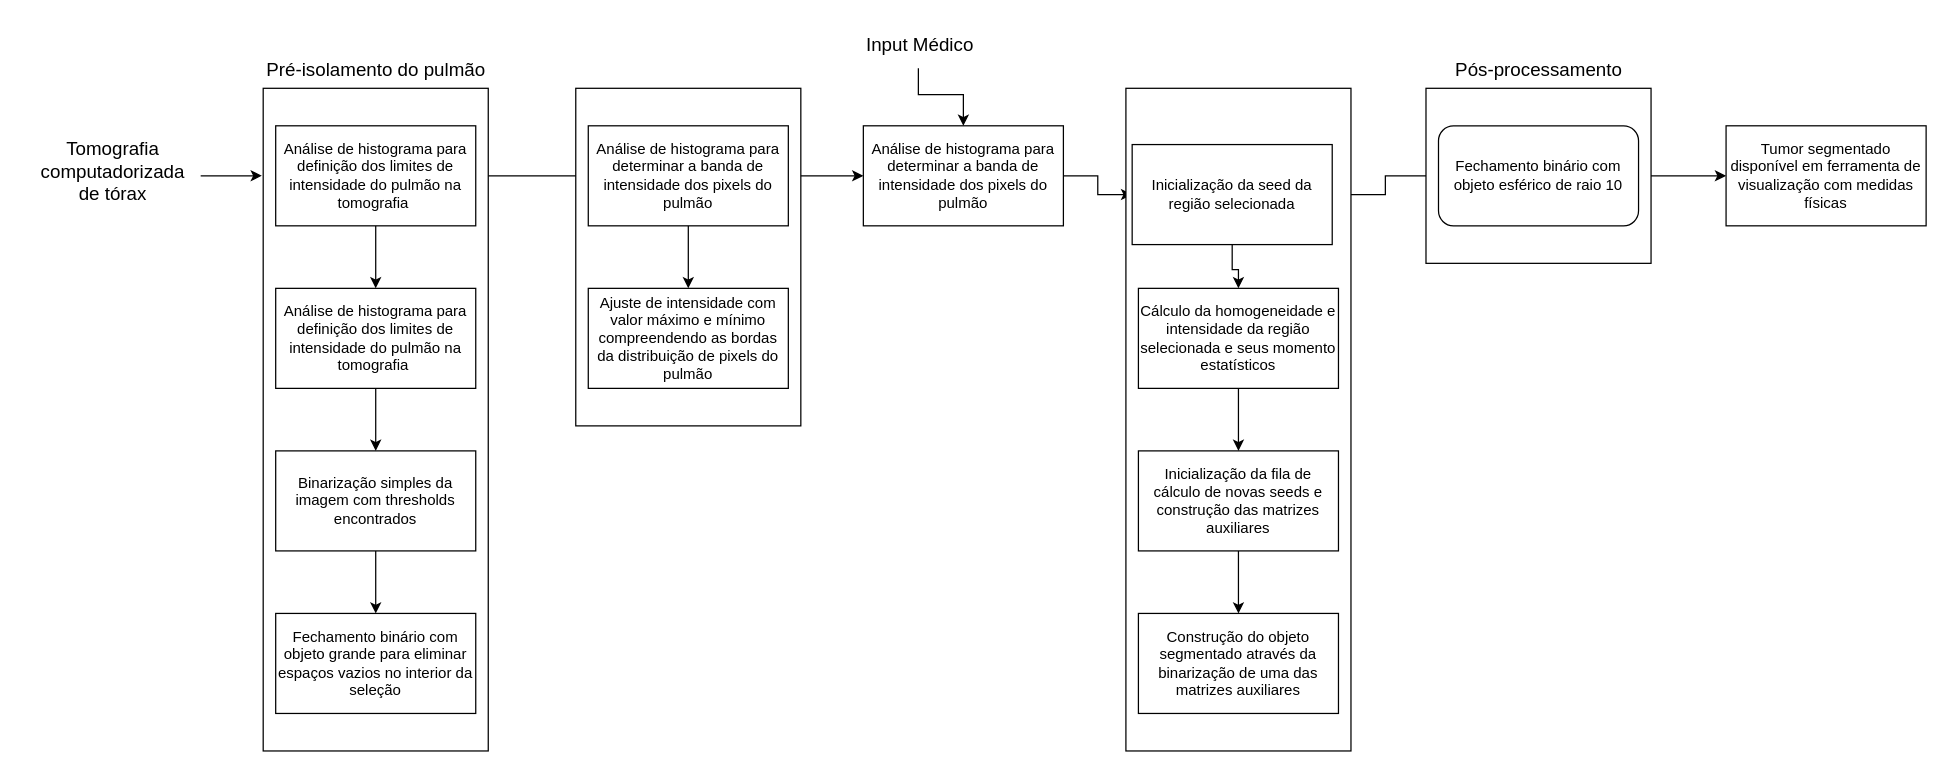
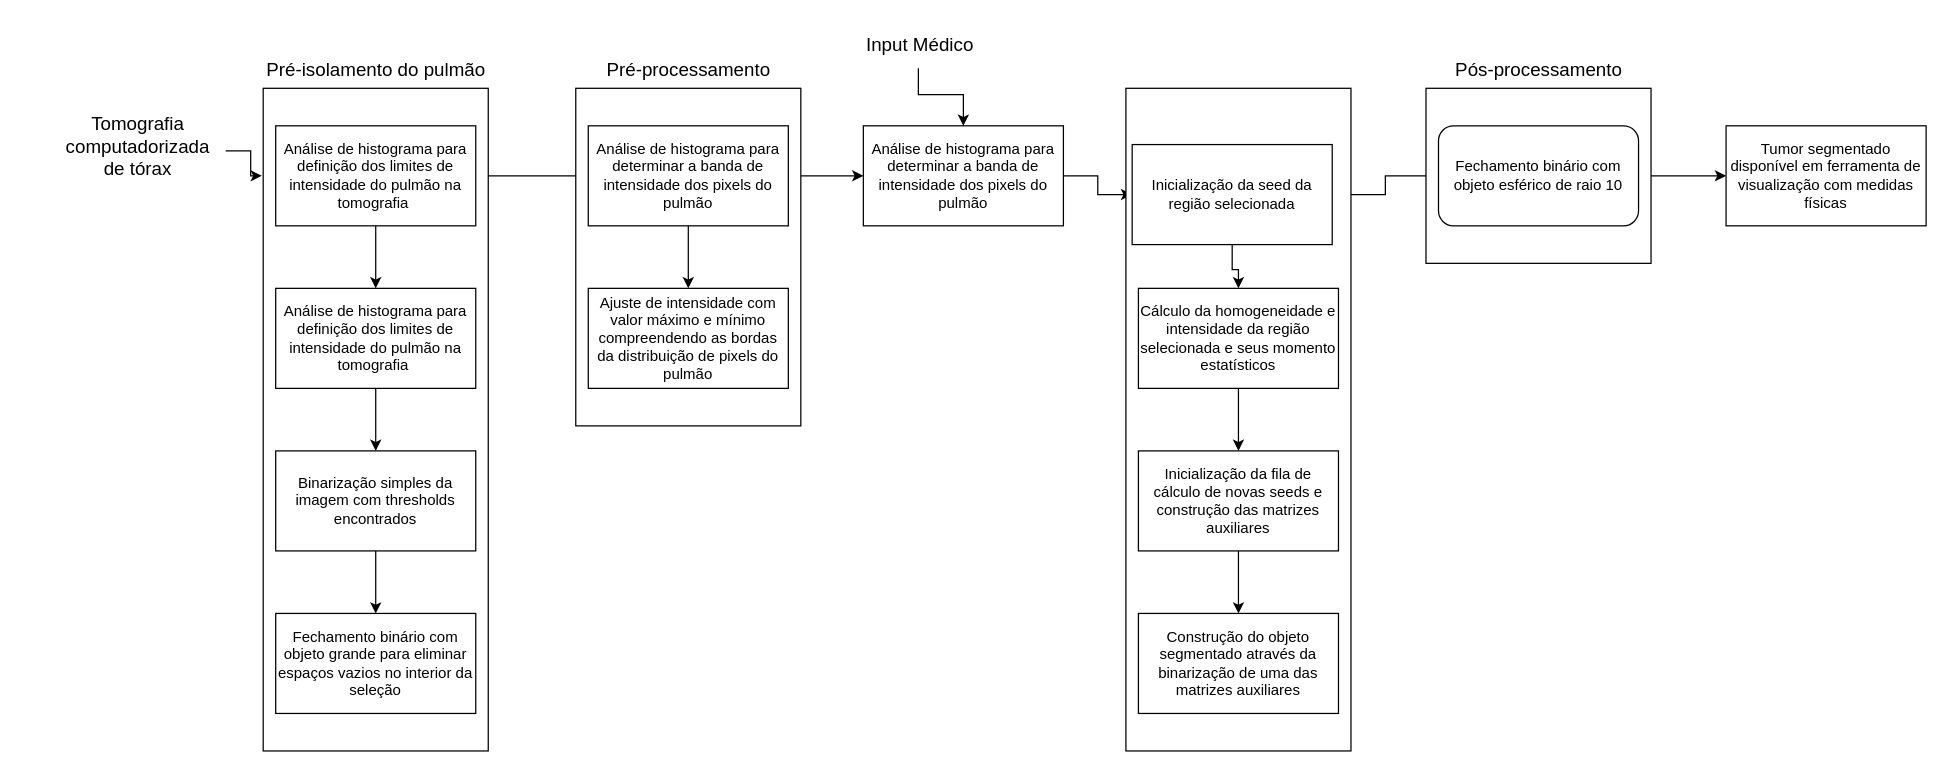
node "Pré-processamento": added
node "Tomografia computadorizada de tórax": moved (113, 176) -> (138, 151)
